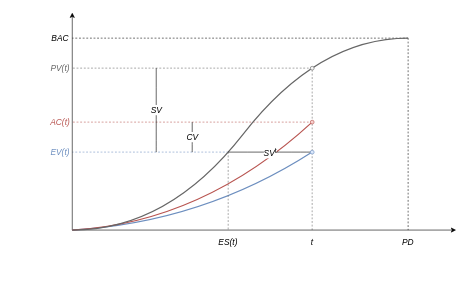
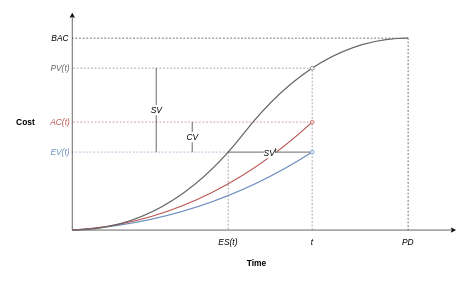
node "Cost": added
node "Time": added
